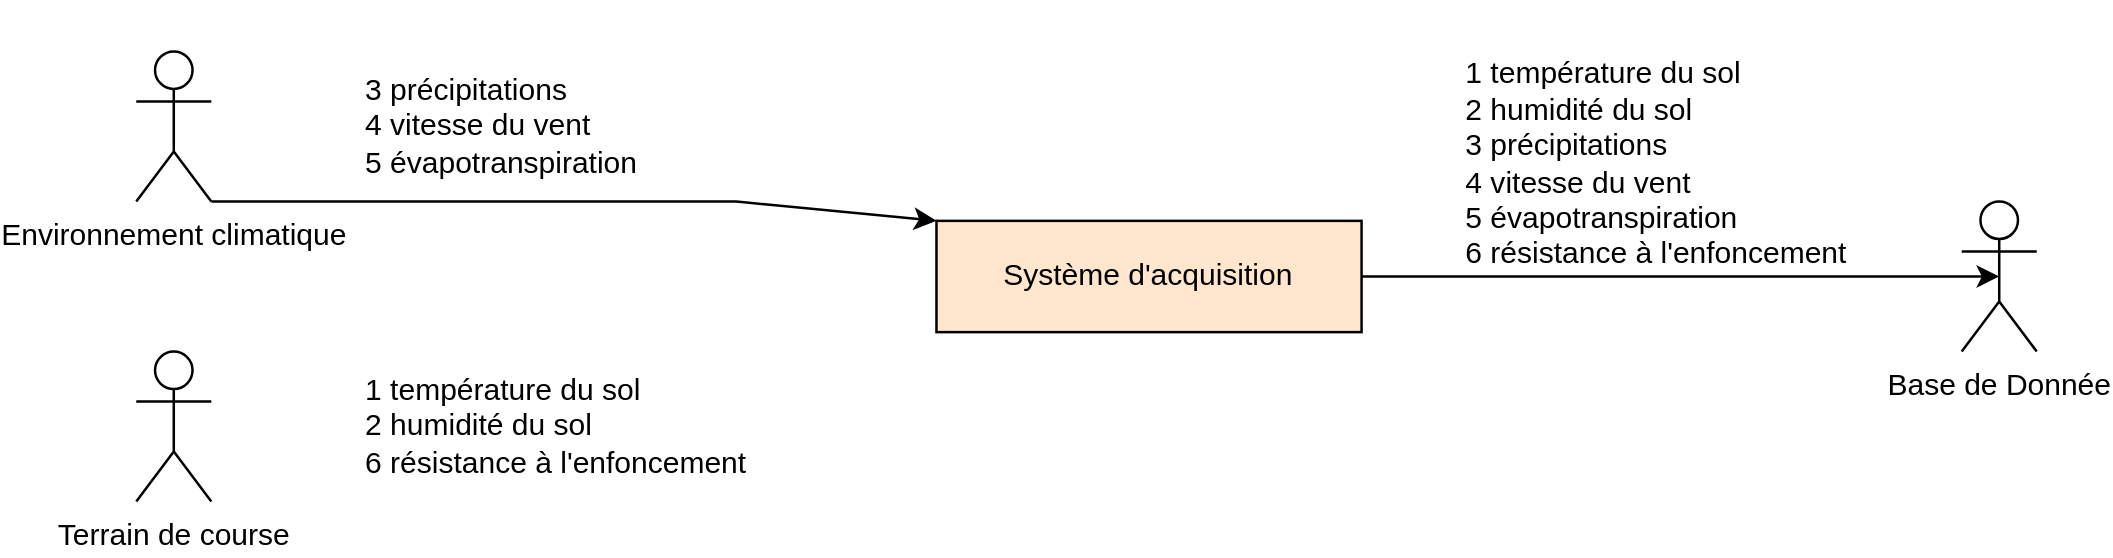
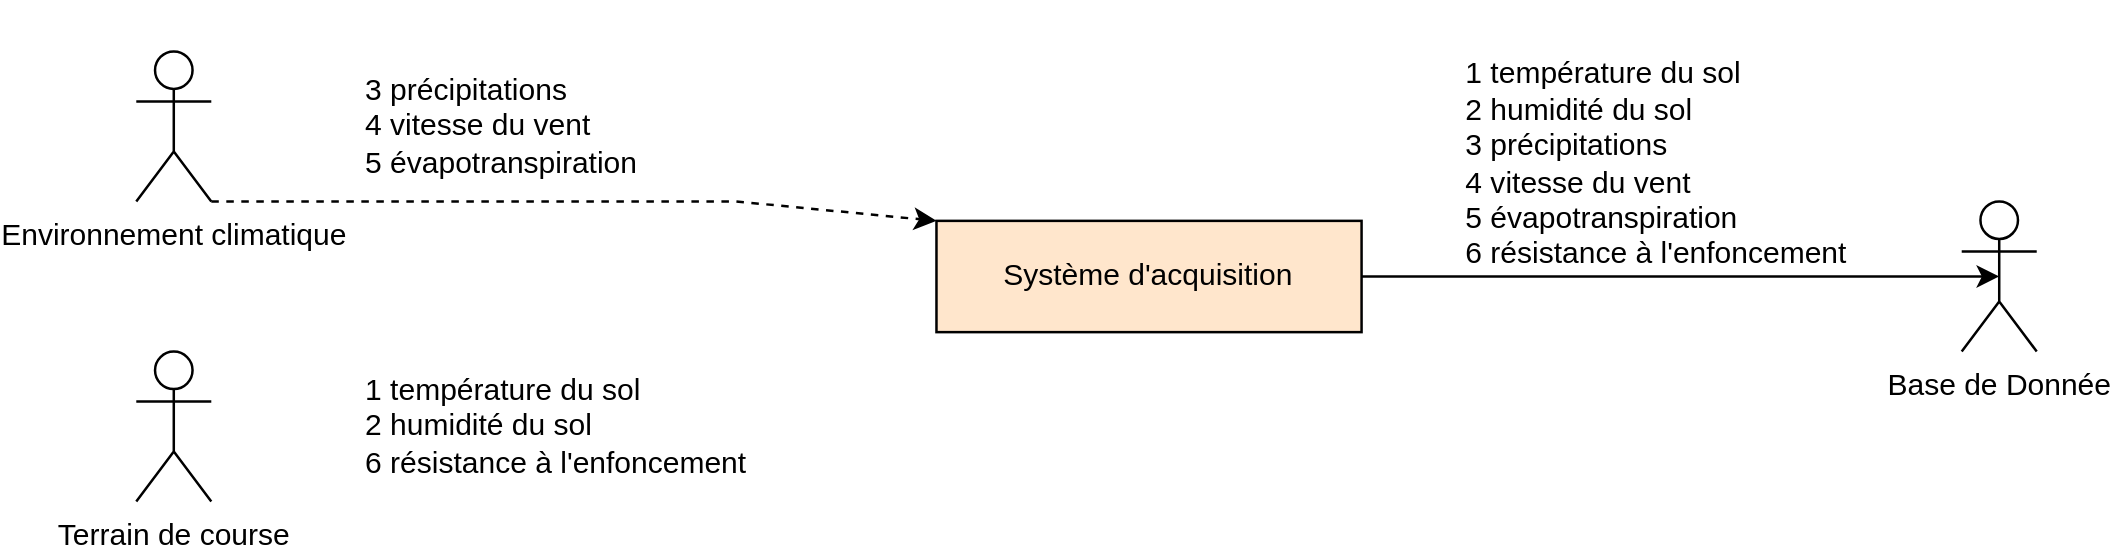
edge "Environnement climatique" -> "Système d'acquisition": style solid -> dashed
